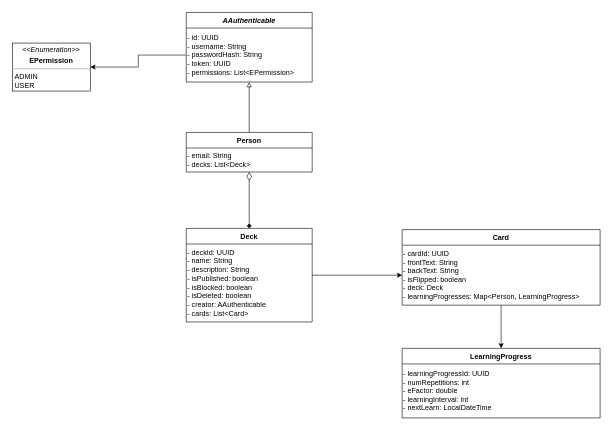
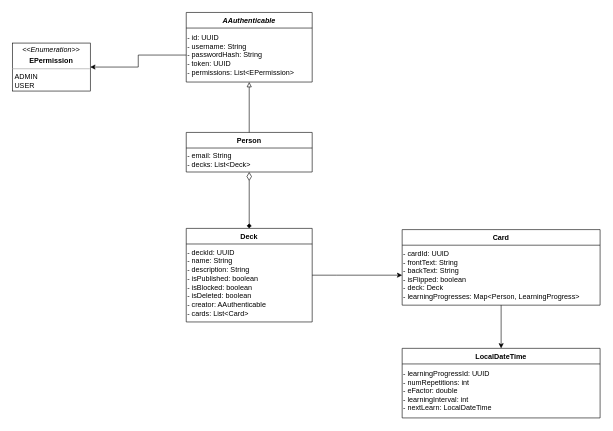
node "LearningProgress": label "LearningProgress" -> "LocalDateTime"
